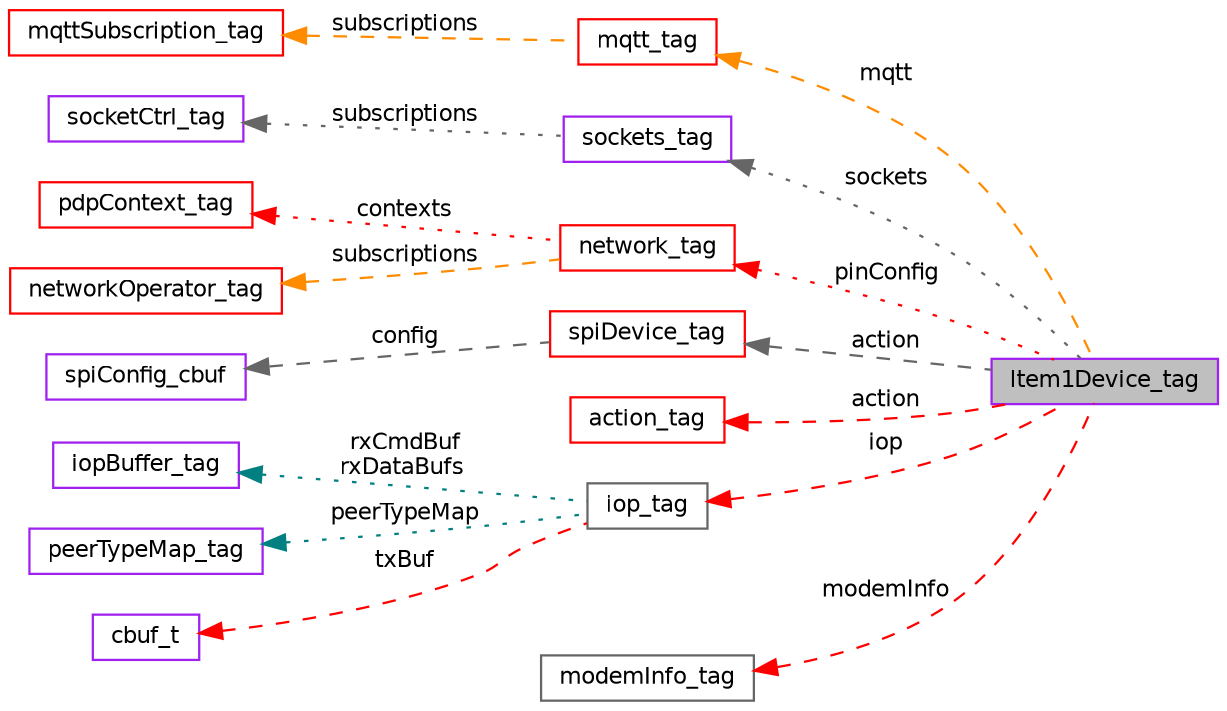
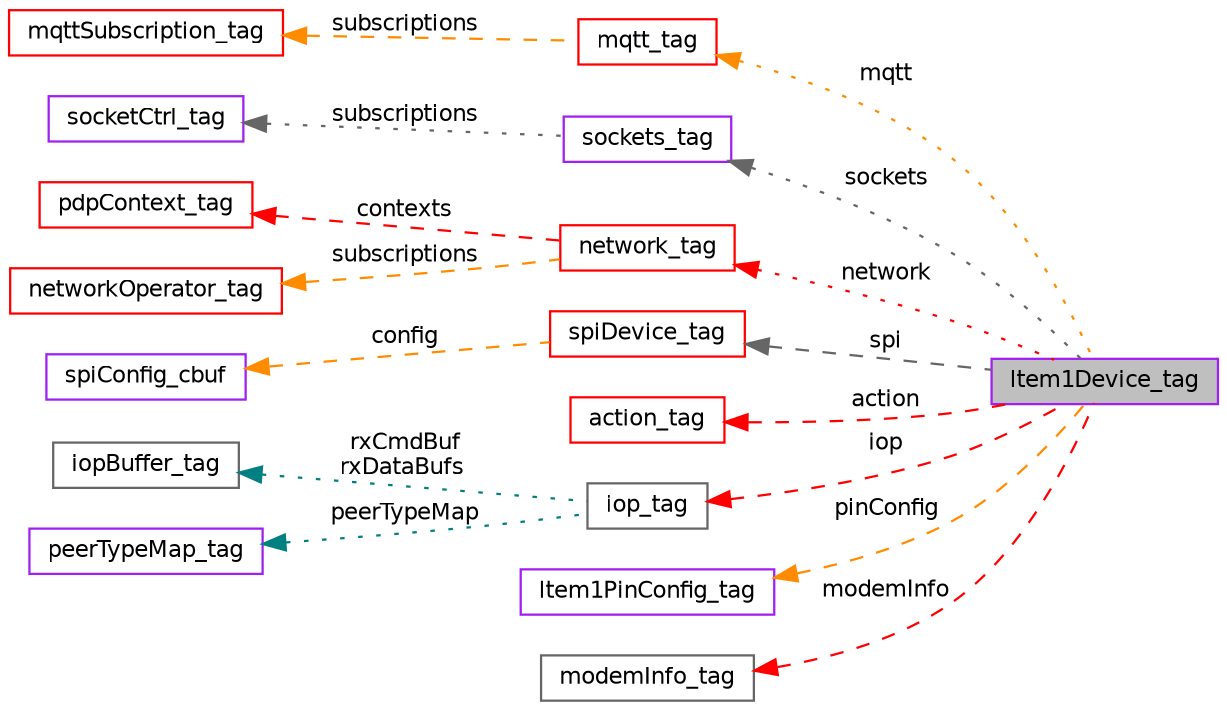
edge "ltem1Device_tag" -> "mqtt_tag": style dashed -> dotted
edge "network_tag" -> "pdpContext_tag": style dotted -> dashed
edge "ltem1Device_tag" -> "network_tag": label " pinConfig" -> " network"
edge "ltem1Device_tag" -> "spiDevice_tag": label " action" -> " spi"
edge "spiDevice_tag" -> "spiConfig_cbuf": color gray40 -> darkorange
node "iopBuffer_tag": color purple -> gray40
node "ltem1PinConfig_tag": added
node "cbuf_t": removed
